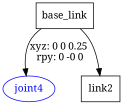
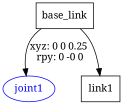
node "joint4": label "joint4" -> "joint1"
node "link2": label "link2" -> "link1"
